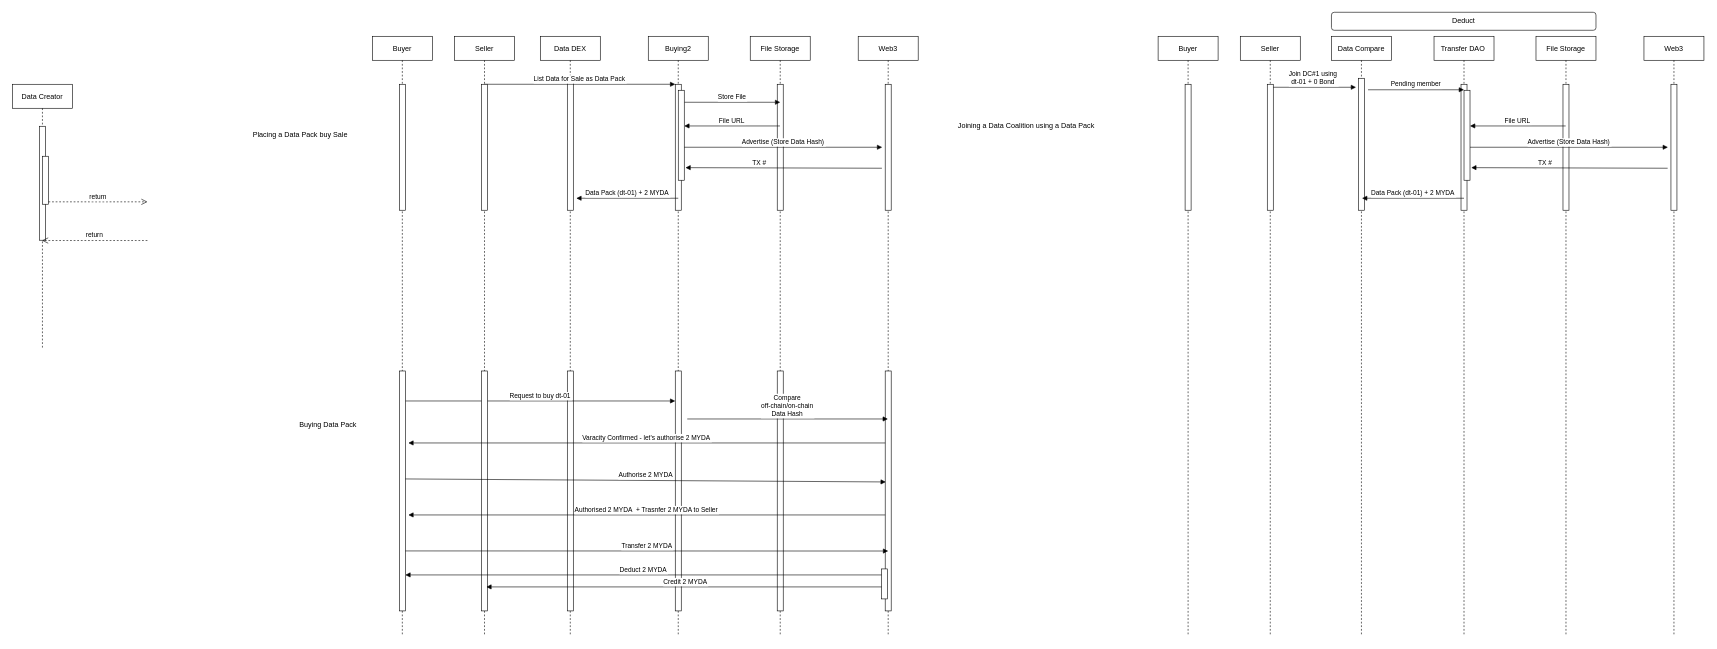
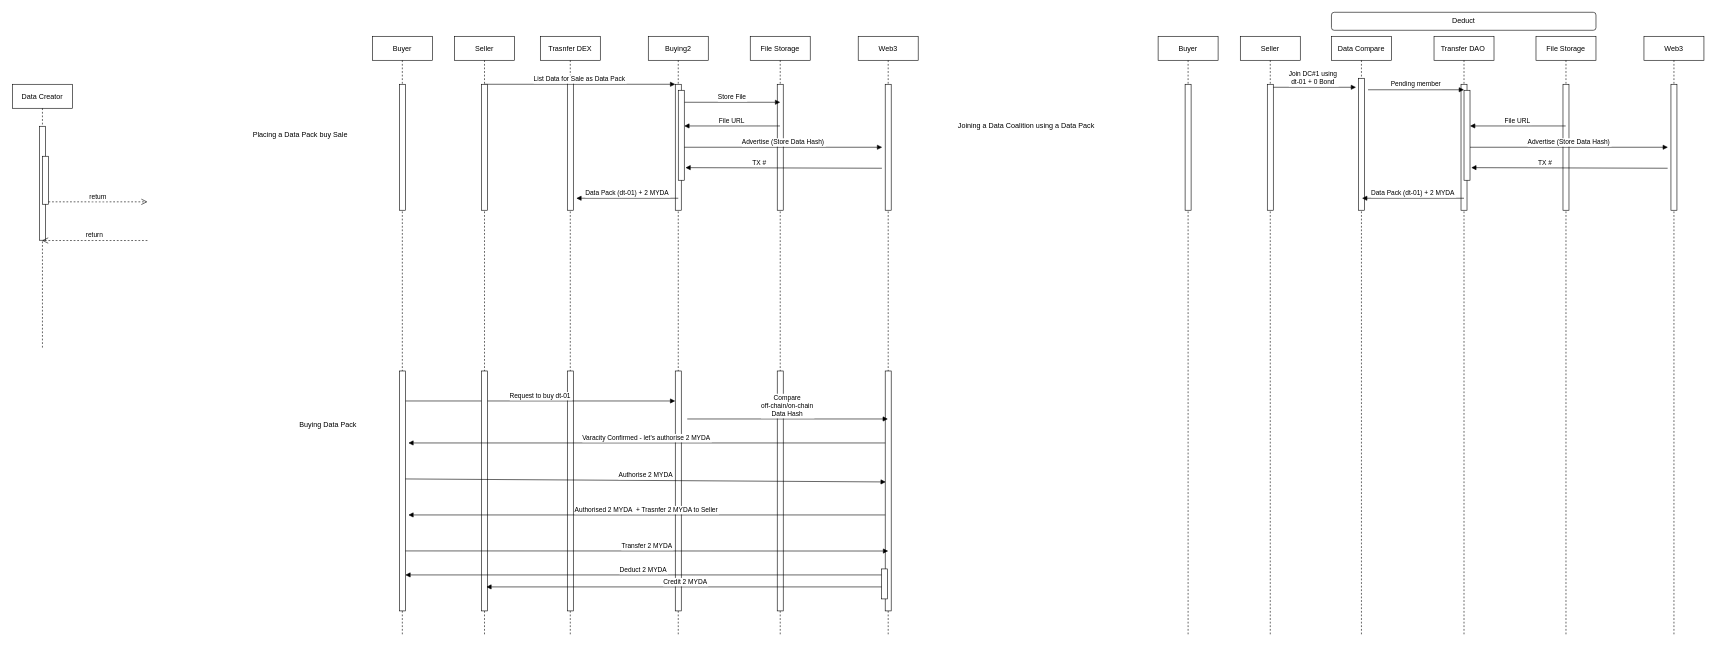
node "Data DEX": label "Data DEX" -> "Trasnfer DEX"
